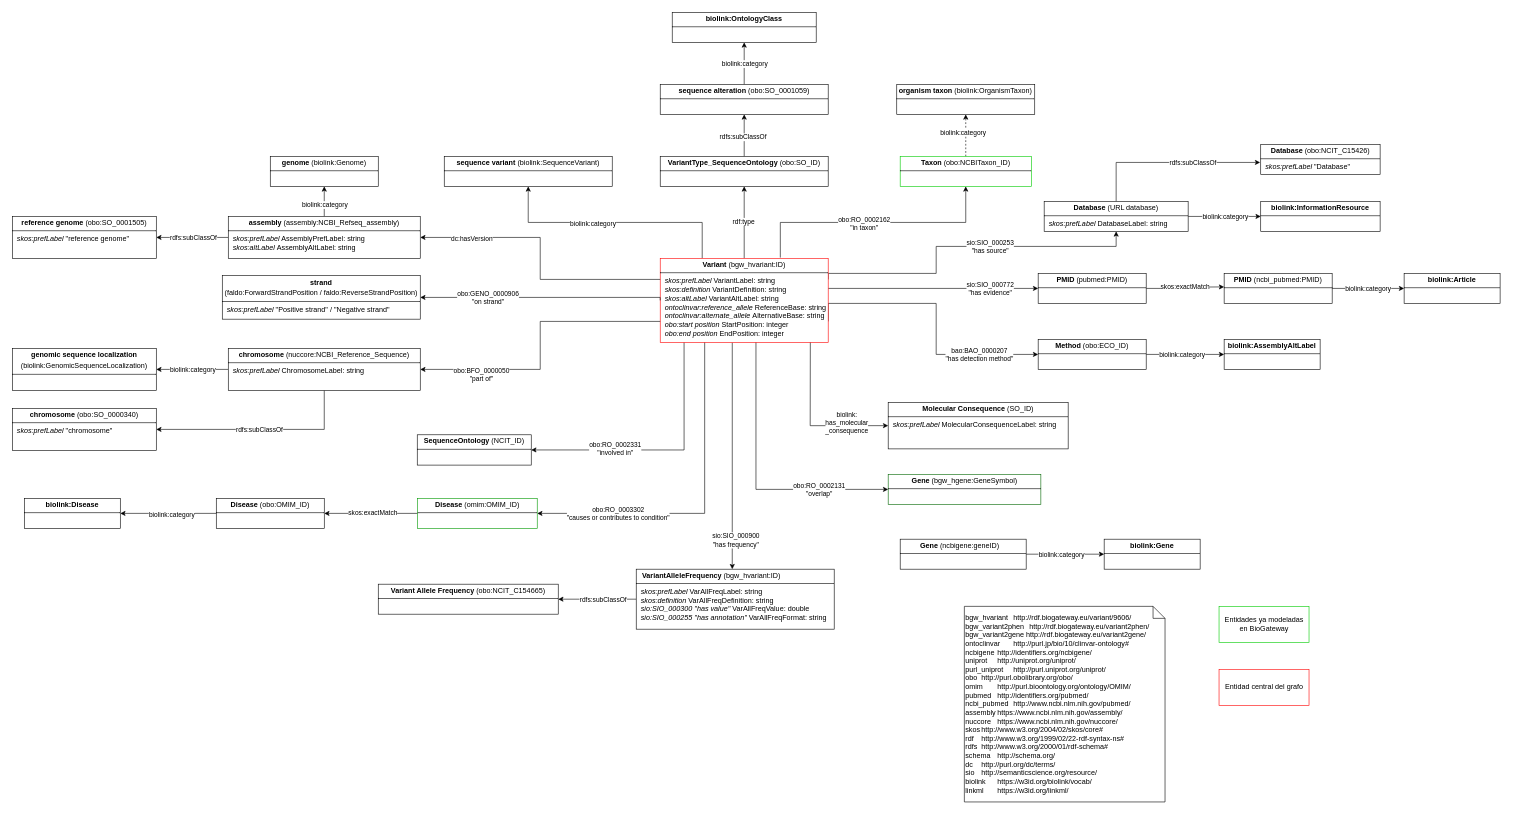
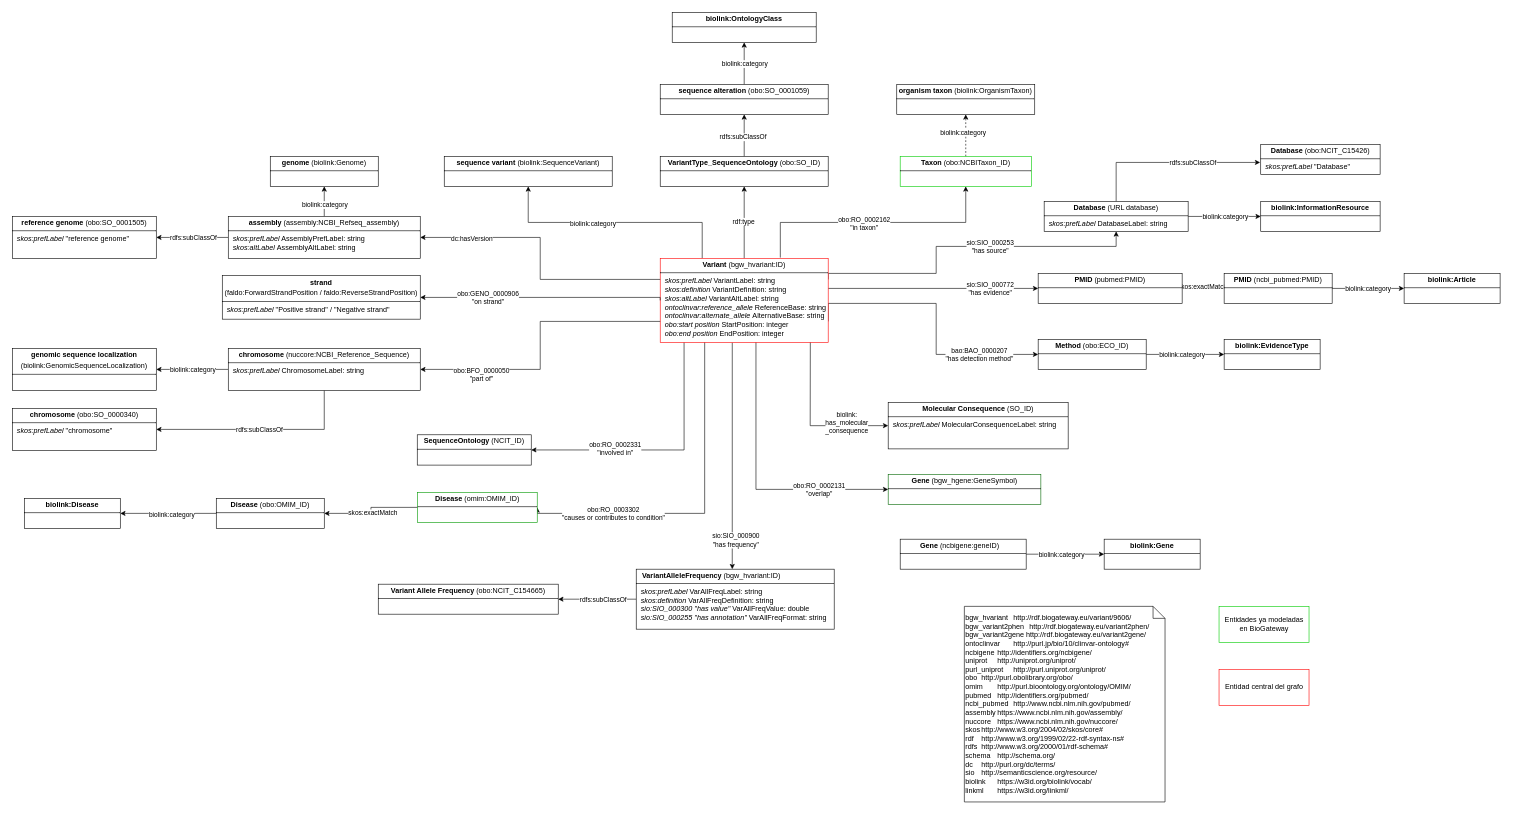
node "PMID (pubmed:PMID)": size 108x30 -> 144x30
node "biolink:AssemblyAltLabel": label "biolink:AssemblyAltLabel" -> "biolink:EvidenceType"
node "Disease (omim:OMIM_ID)": moved (477, 513) -> (477, 507)
